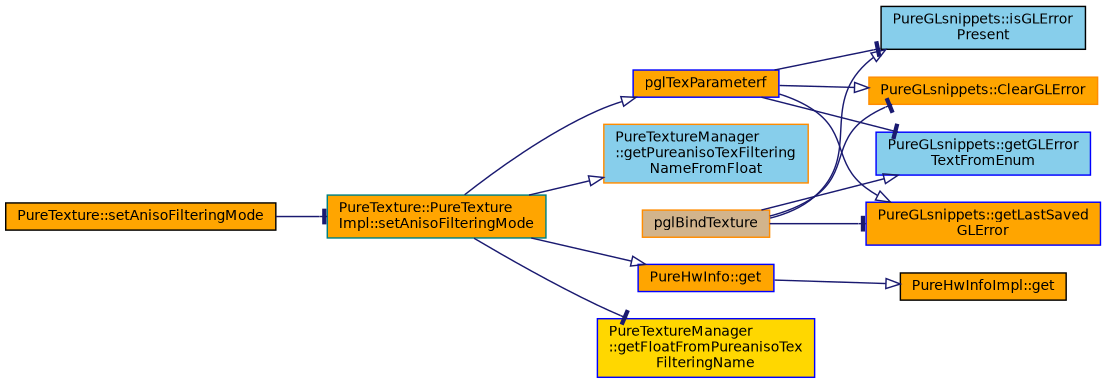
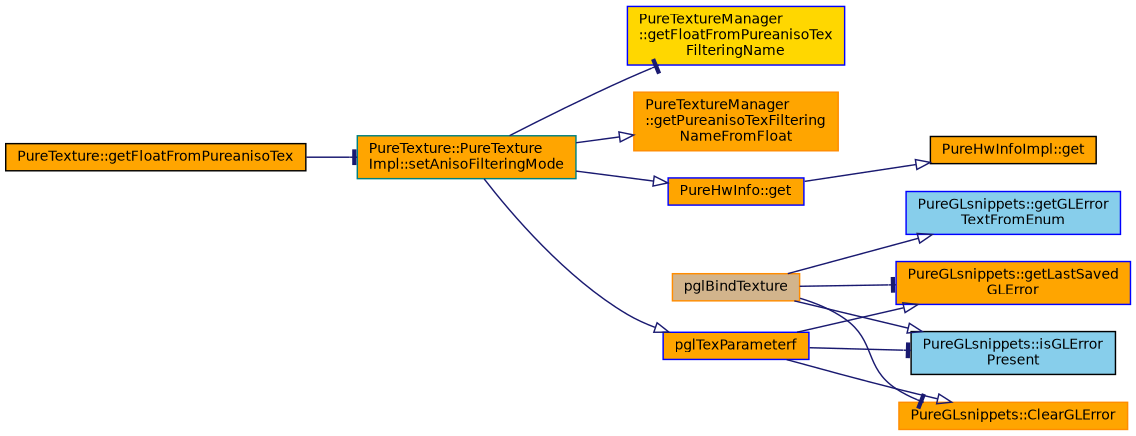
edge "pglTexParameterf" -> "PureGLsnippets::getGLError TextFromEnum": removed
node "PureTextureManager ::getPureanisoTexFiltering NameFromFloat": fillcolor skyblue -> orange
node "PureTexture::setAnisoFilteringMode": label "PureTexture::setAnisoFilteringMode" -> "PureTexture::getFloatFromPureanisoTex"
